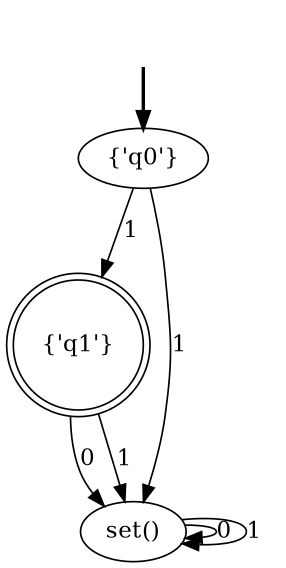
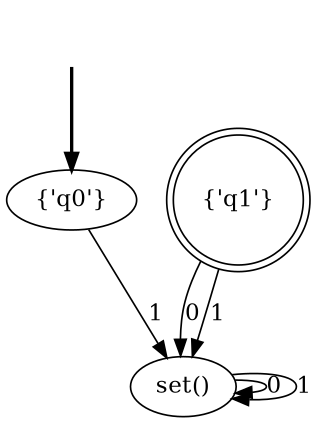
edge "{'q0'}" -> "{'q1'}": removed, label "1"
